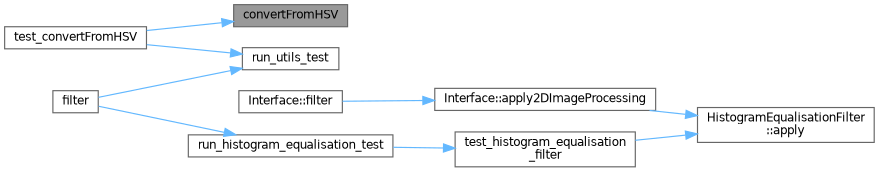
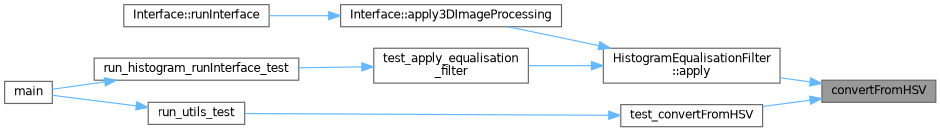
edge "test_convertFromHSV" -> "run_utils_test": reversed
edge "HistogramEqualisationFilter ::apply" -> "convertFromHSV": added
node "Interface::apply2DImageProcessing": label "Interface::apply2DImageProcessing" -> "Interface::apply3DImageProcessing"
node "filter": label "filter" -> "main"
node "Interface::filter": label "Interface::filter" -> "Interface::runInterface"
node "run_histogram_equalisation_test": label "run_histogram_equalisation_test" -> "run_histogram_runInterface_test"
node "test_histogram_equalisation _filter": label "test_histogram_equalisation _filter" -> "test_apply_equalisation _filter"
